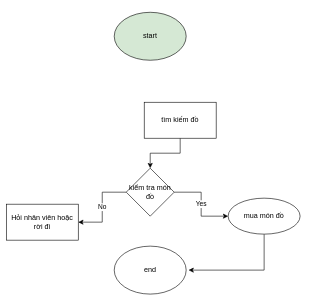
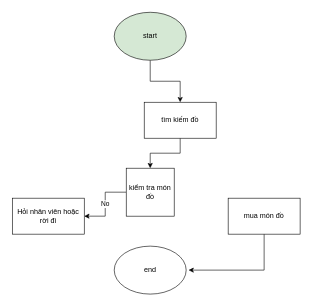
edge "start" -> "tìm kiếm đồ": added
node "kiểm tra món đồ": shape diamond -> rectangle
edge "kiểm tra món đồ" -> "mua món đồ": removed, label "Yes"
node "mua món đồ": shape ellipse -> rectangle
node "Hỏi nhân viên hoặc rời đi": moved (42, 222) -> (48, 216)
